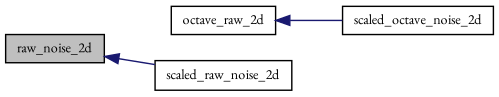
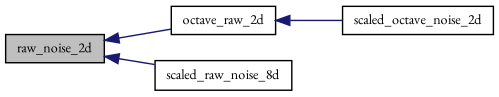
edge "octave_raw_2d" -> "raw_noise_2d": added
node "scaled_raw_noise_2d": label "scaled_raw_noise_2d" -> "scaled_raw_noise_8d"
